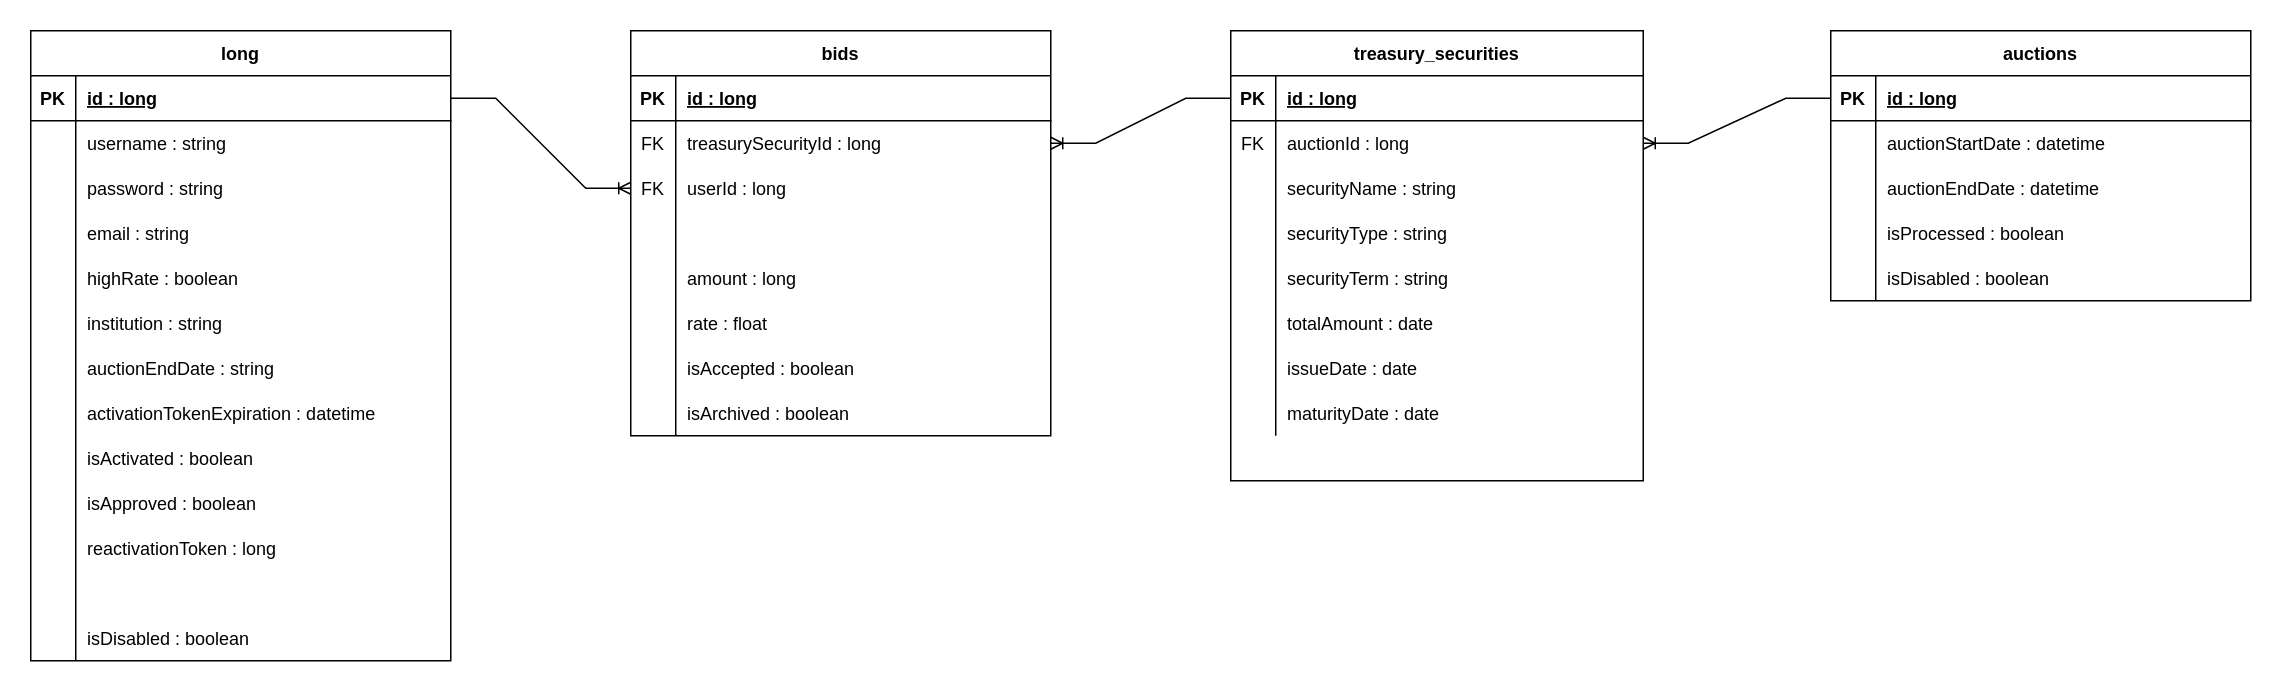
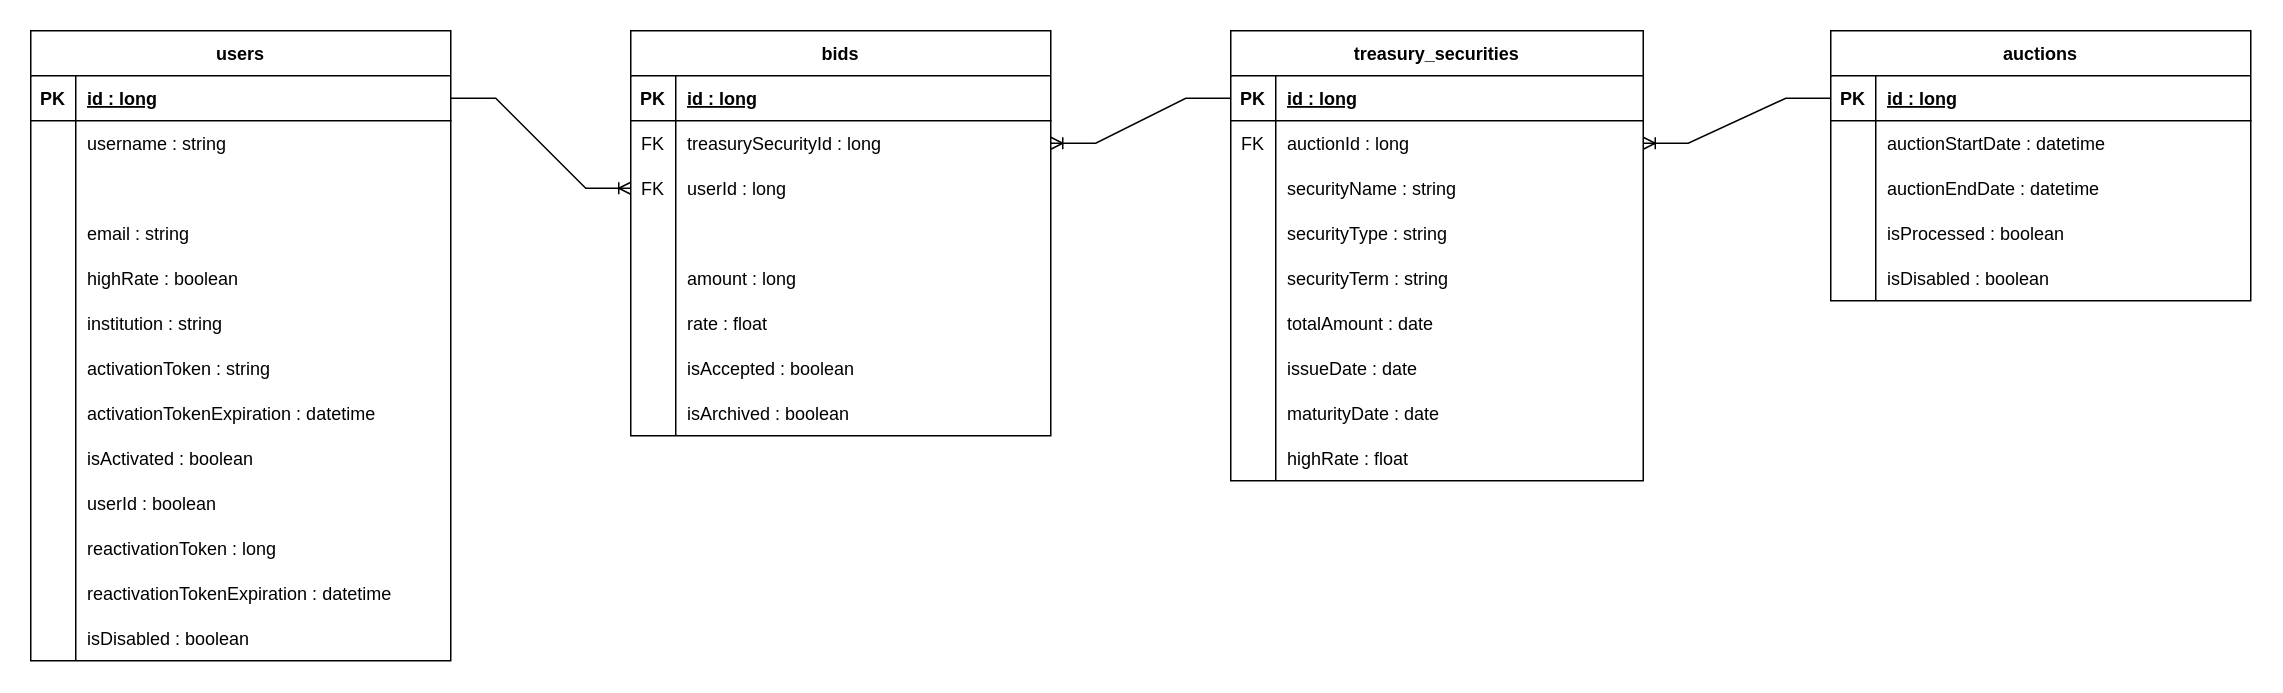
node "long": label "long" -> "users"
node "password : string": removed
node "auctionEndDate : string": label "auctionEndDate : string" -> "activationToken : string"
node "highRate : float": added
node "isApproved : boolean": label "isApproved : boolean" -> "userId : boolean"
node "reactivationTokenExpiration : datetime": added
